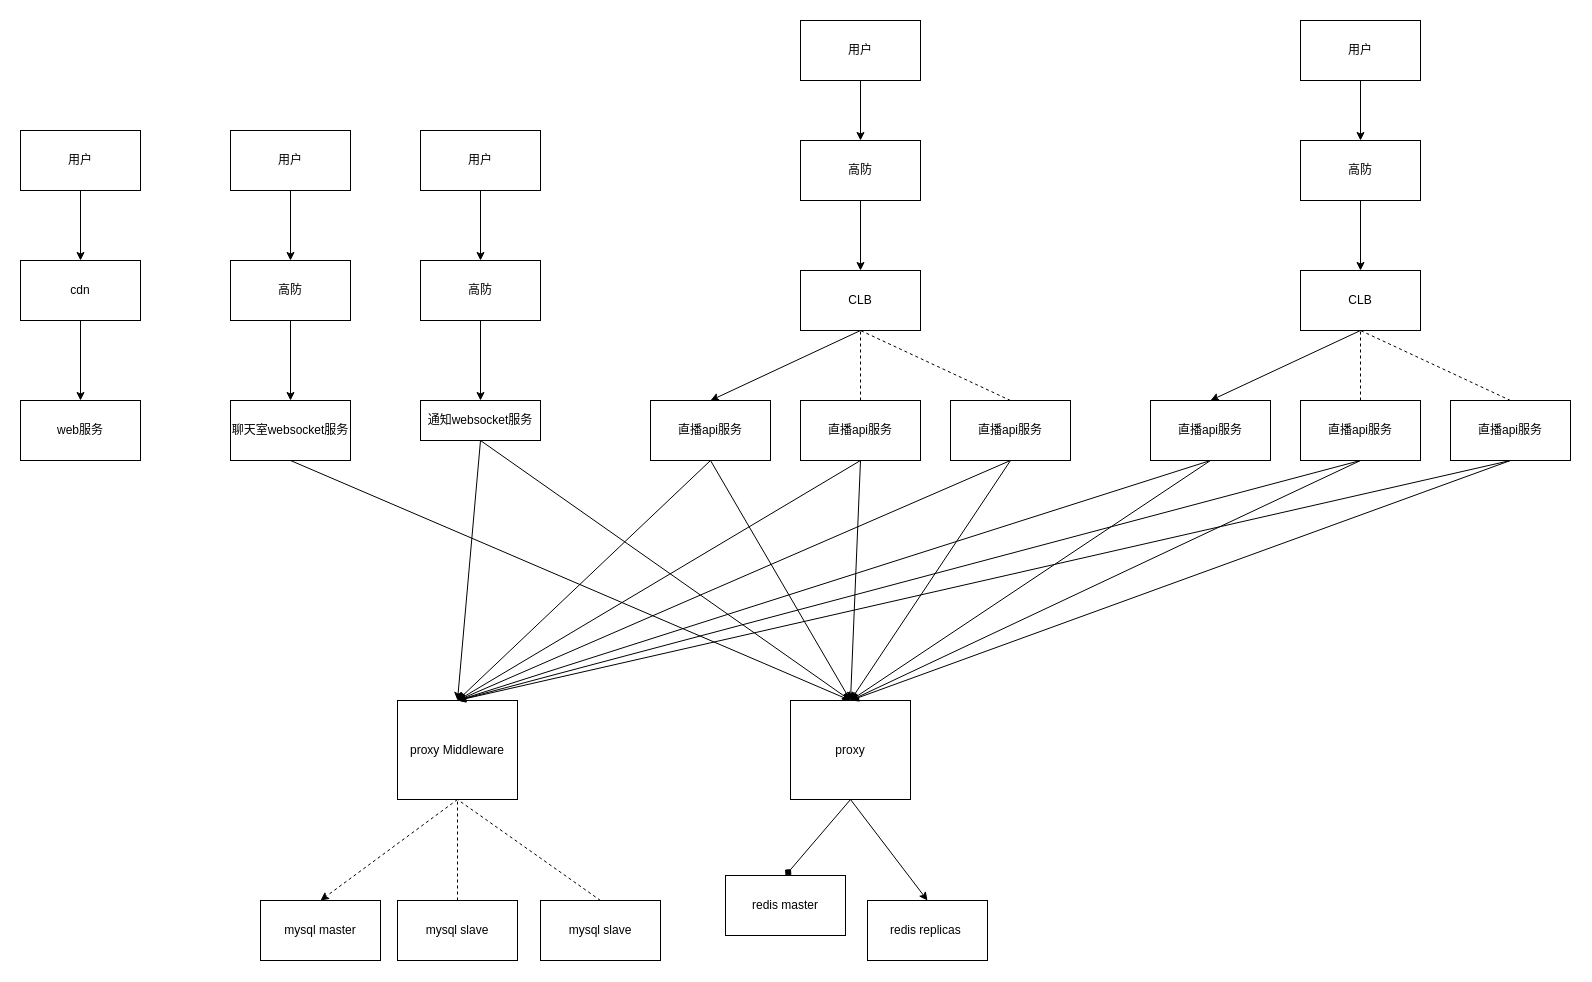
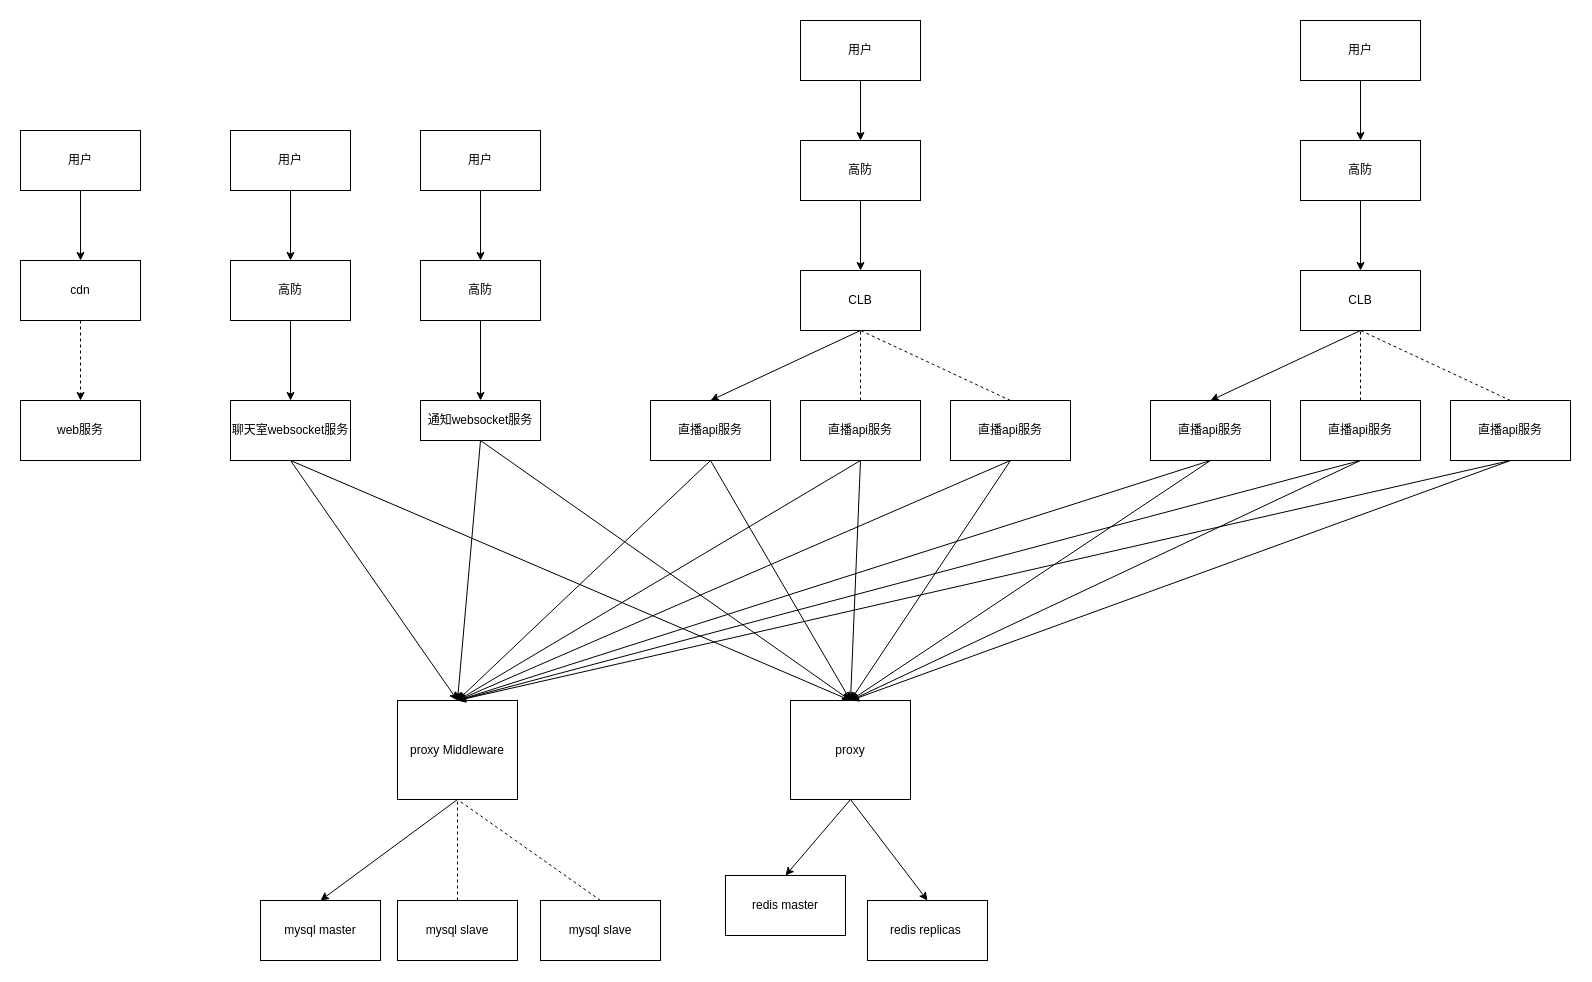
edge "cdn" -> "web服务": style solid -> dashed
edge "聊天室websocket服务" -> "proxy Middleware": added
edge "proxy Middleware" -> "mysql master": style dashed -> solid
edge "proxy" -> "redis master": arrowhead diamond -> classic
